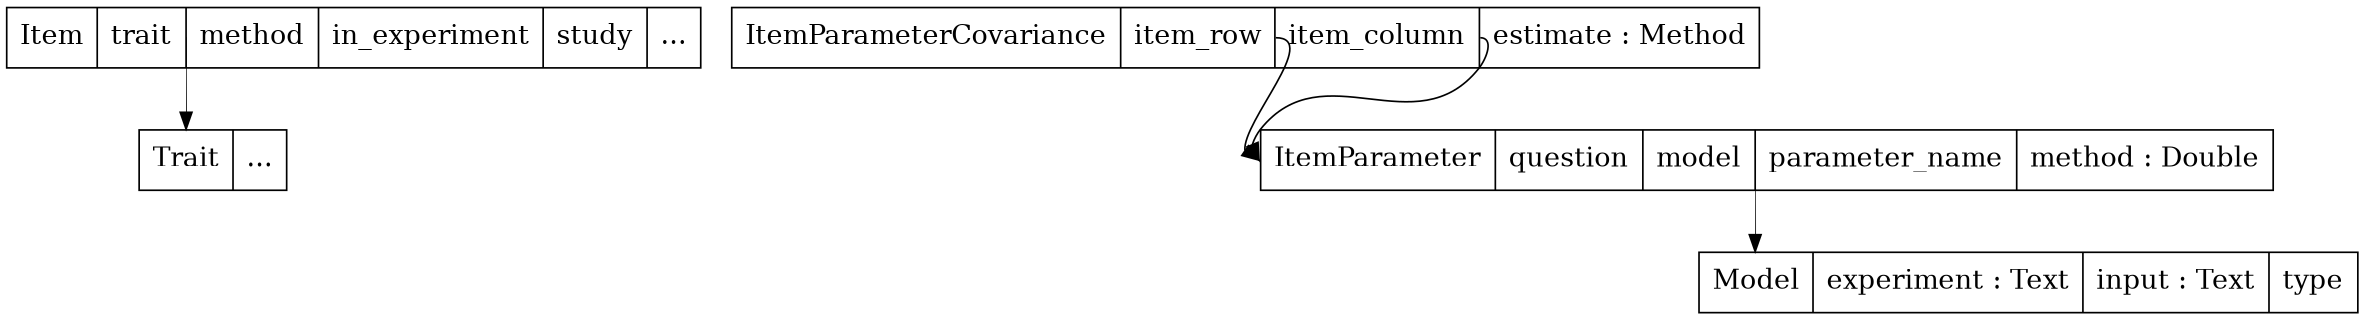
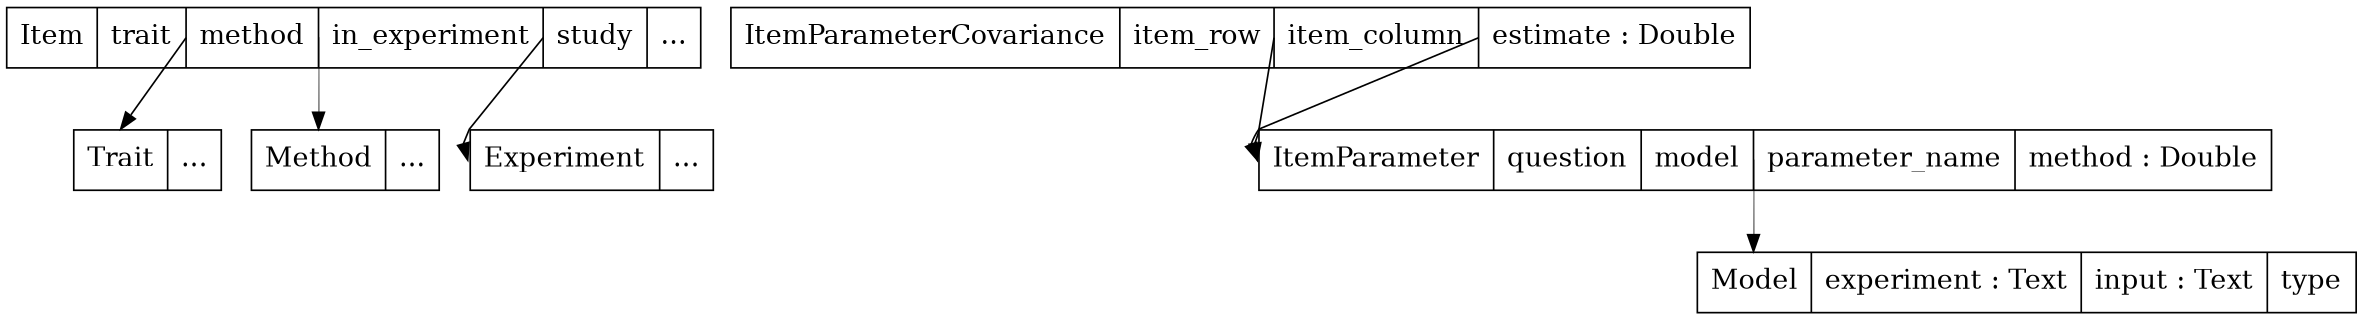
node "ItemParameterCovariance": text "estimate : Method" -> "estimate : Double"
node "Method": added
node "Experiment": added
